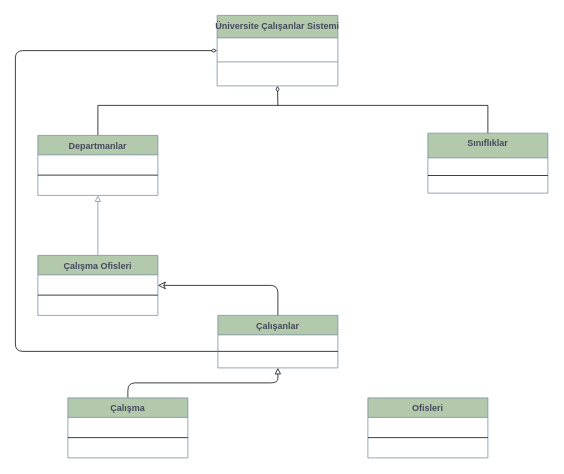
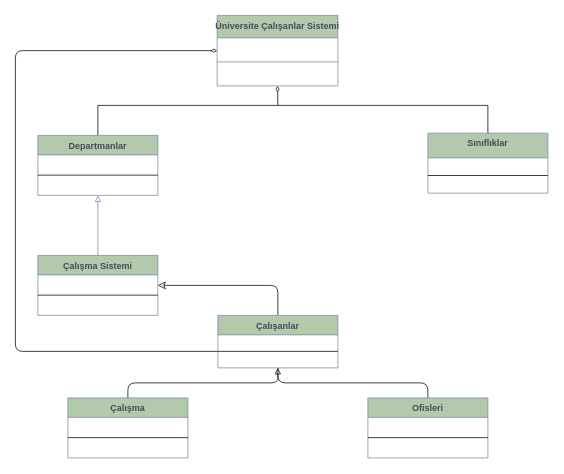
node "Çalışma Ofisleri": label "Çalışma Ofisleri" -> "Çalışma Sistemi"
edge "Çalışanlar" -- "Ofisleri": added
